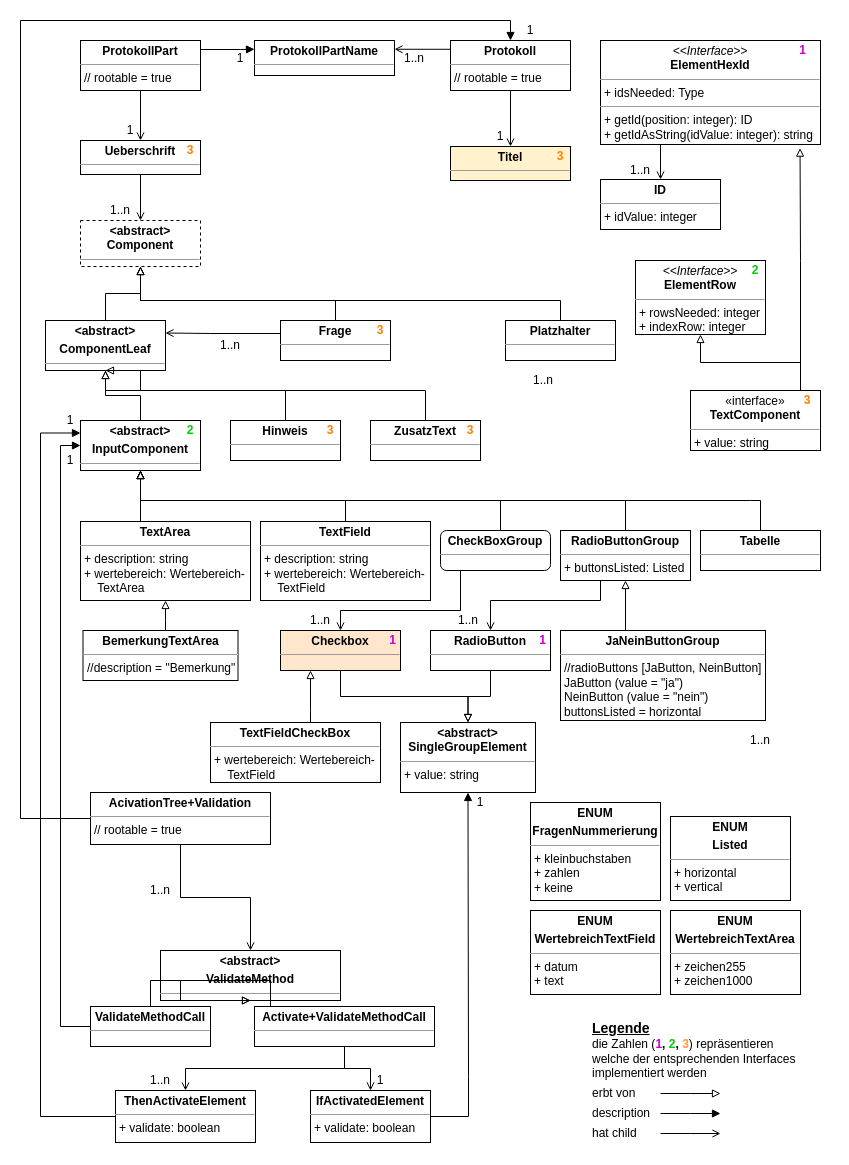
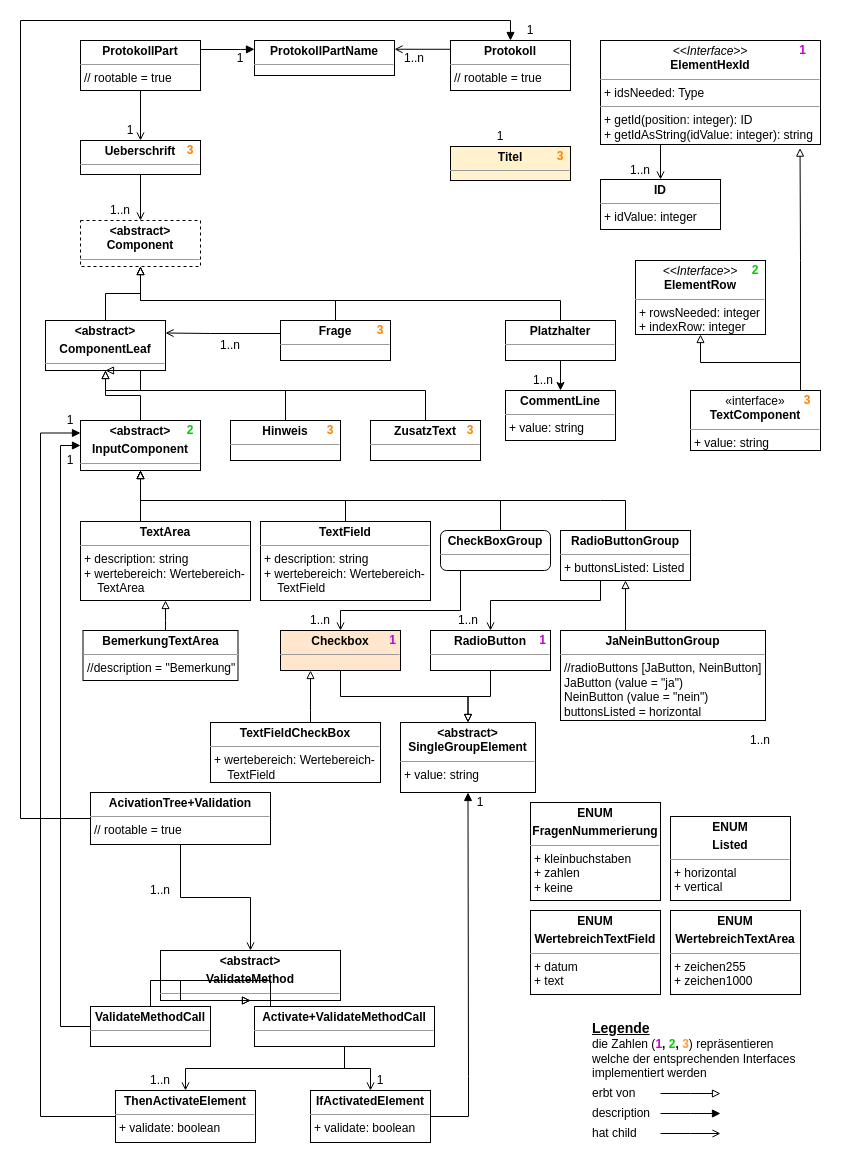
edge "Protokoll // rootable = true" -> "Titel": removed
edge "Platzhalter" -> "CommentLine + value: string": added
node "CommentLine + value: string": added
edge "Tabelle" -> "<abstract> InputComponent": removed
node "Tabelle": removed
